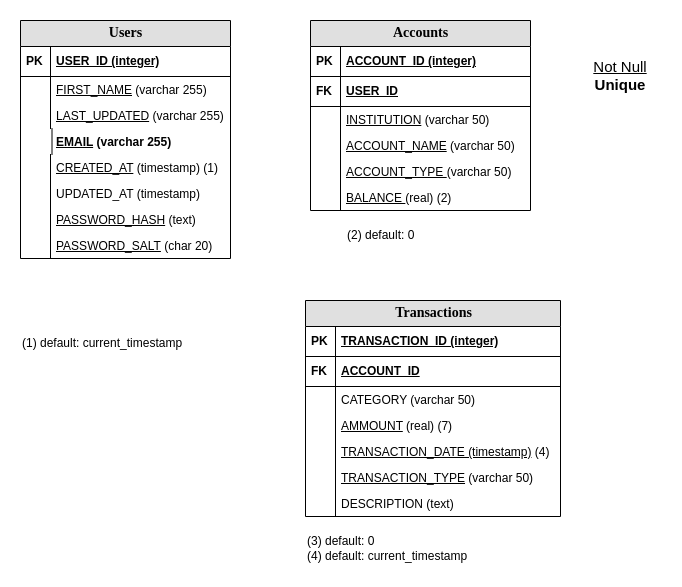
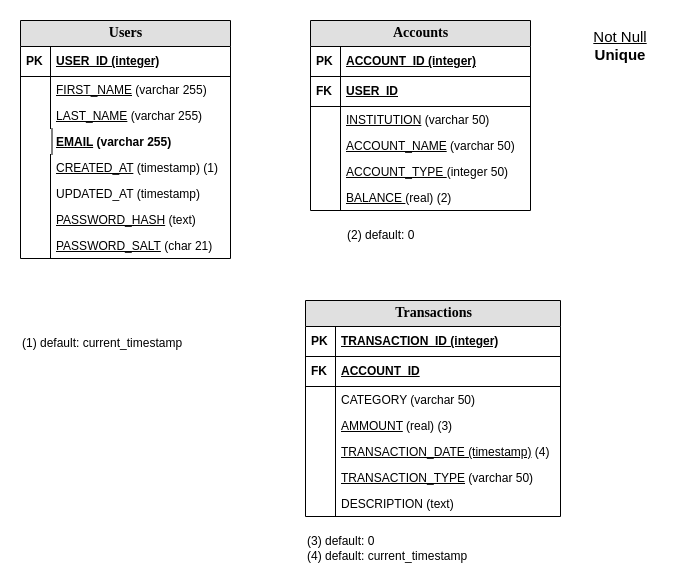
node "Not Null Unique": moved (621, 76) -> (621, 46)
node "LAST_UPDATED (varchar 255)": label "LAST_UPDATED (varchar 255)" -> "LAST_NAME (varchar 255)"
node "ACCOUNT_TYPE (varchar 50)": label "ACCOUNT_TYPE (varchar 50)" -> "ACCOUNT_TYPE (integer 50)"
node "PASSWORD_SALT (char 20)": label "PASSWORD_SALT (char 20)" -> "PASSWORD_SALT (char 21)"
node "AMMOUNT (real) (7)": label "AMMOUNT (real) (7)" -> "AMMOUNT (real) (3)"
